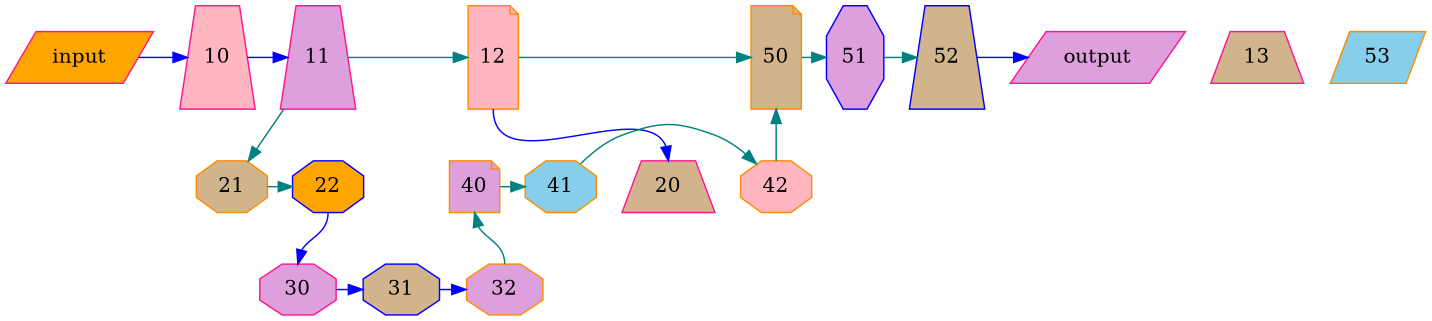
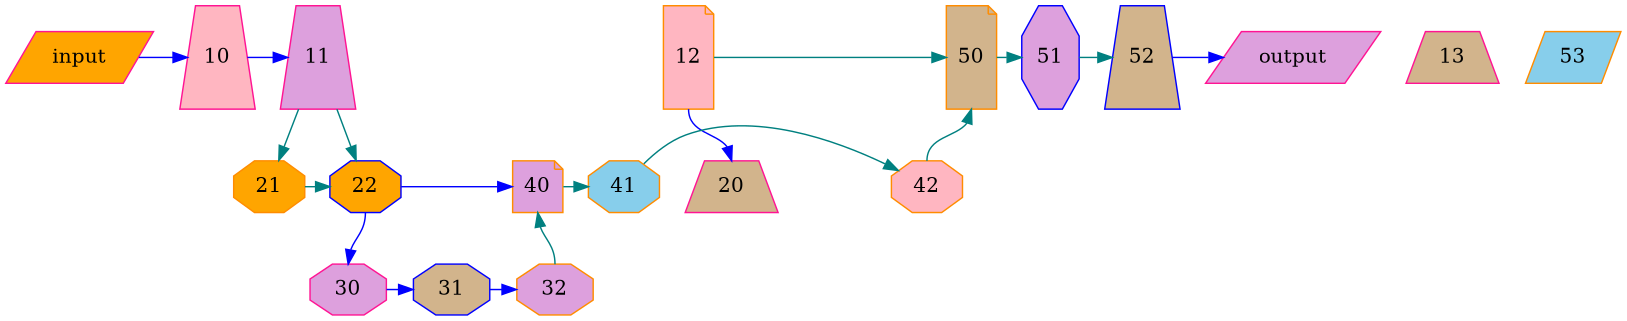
edge "11" -> "12": now "11" -> "22"
node "21": fillcolor tan -> orange
edge "22" -> "40": added
